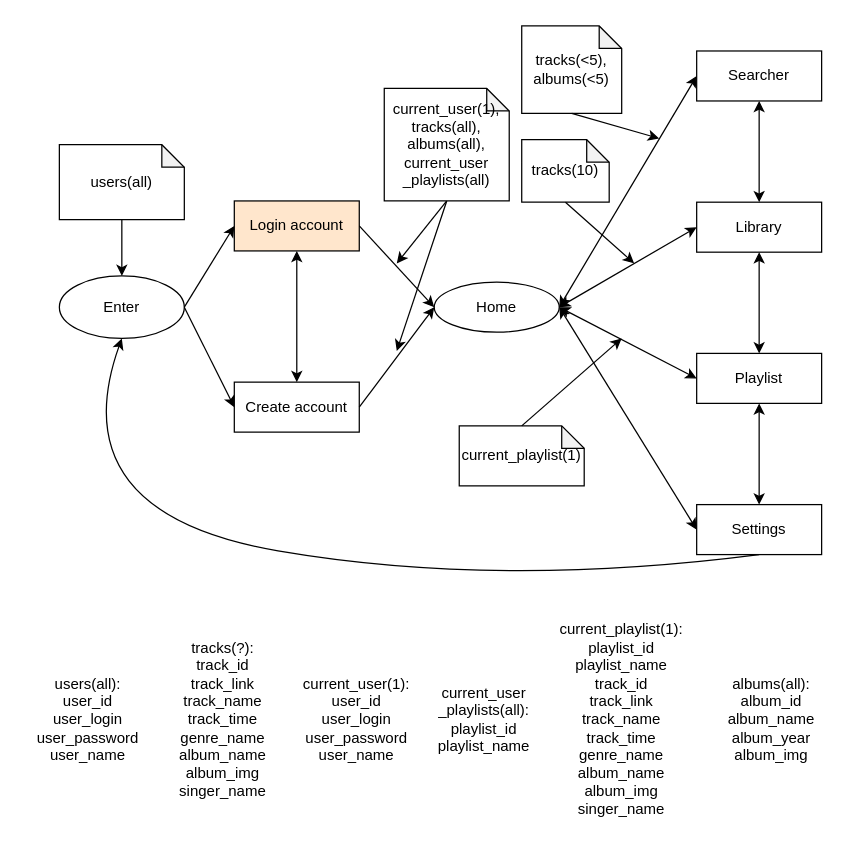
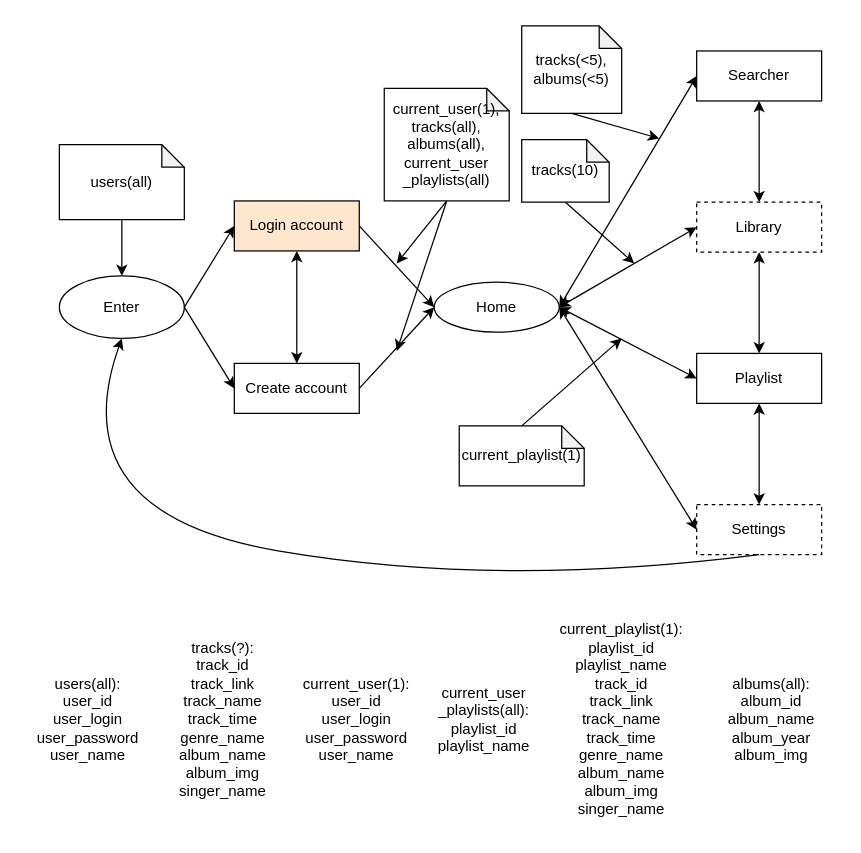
node "Library": style solid -> dashed
node "Create account": moved (297, 407) -> (297, 388)
node "Settings": style solid -> dashed
